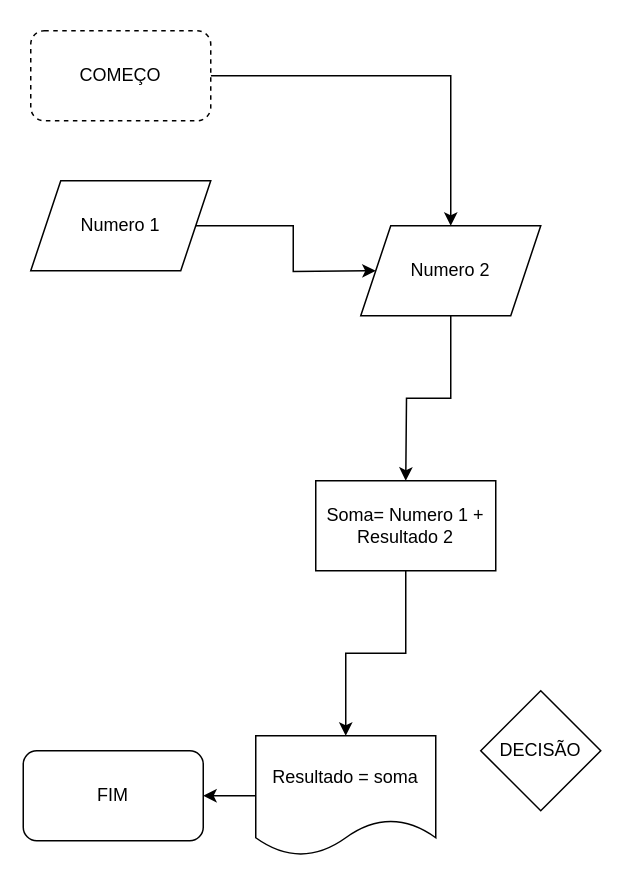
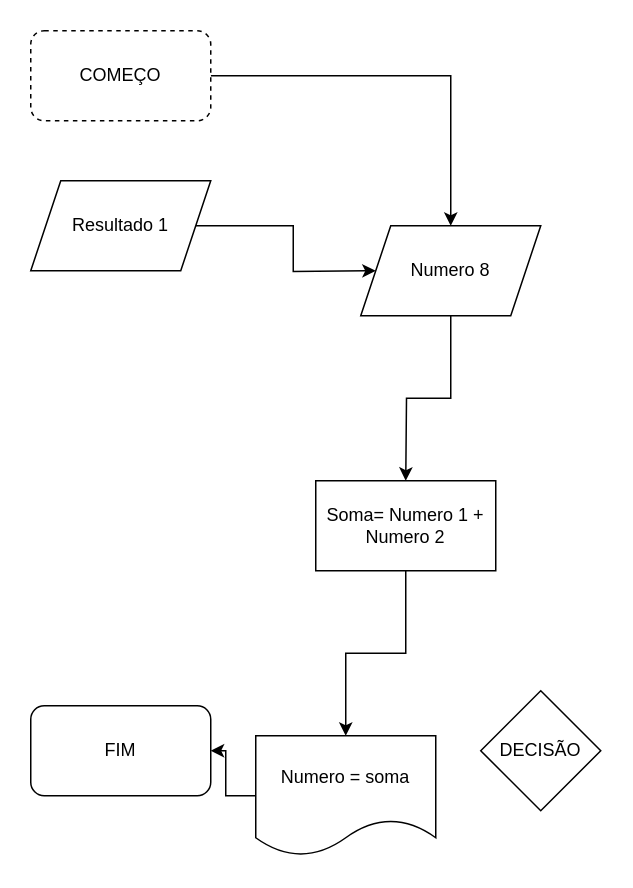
node "Numero 1": label "Numero 1" -> "Resultado 1"
node "Numero 2": label "Numero 2" -> "Numero 8"
node "Soma= Numero 1 + Resultado 2": label "Soma= Numero 1 + Resultado 2" -> "Soma= Numero 1 + Numero 2"
node "Resultado = soma": label "Resultado = soma" -> "Numero = soma"
node "FIM": moved (113, 796) -> (121, 751)
